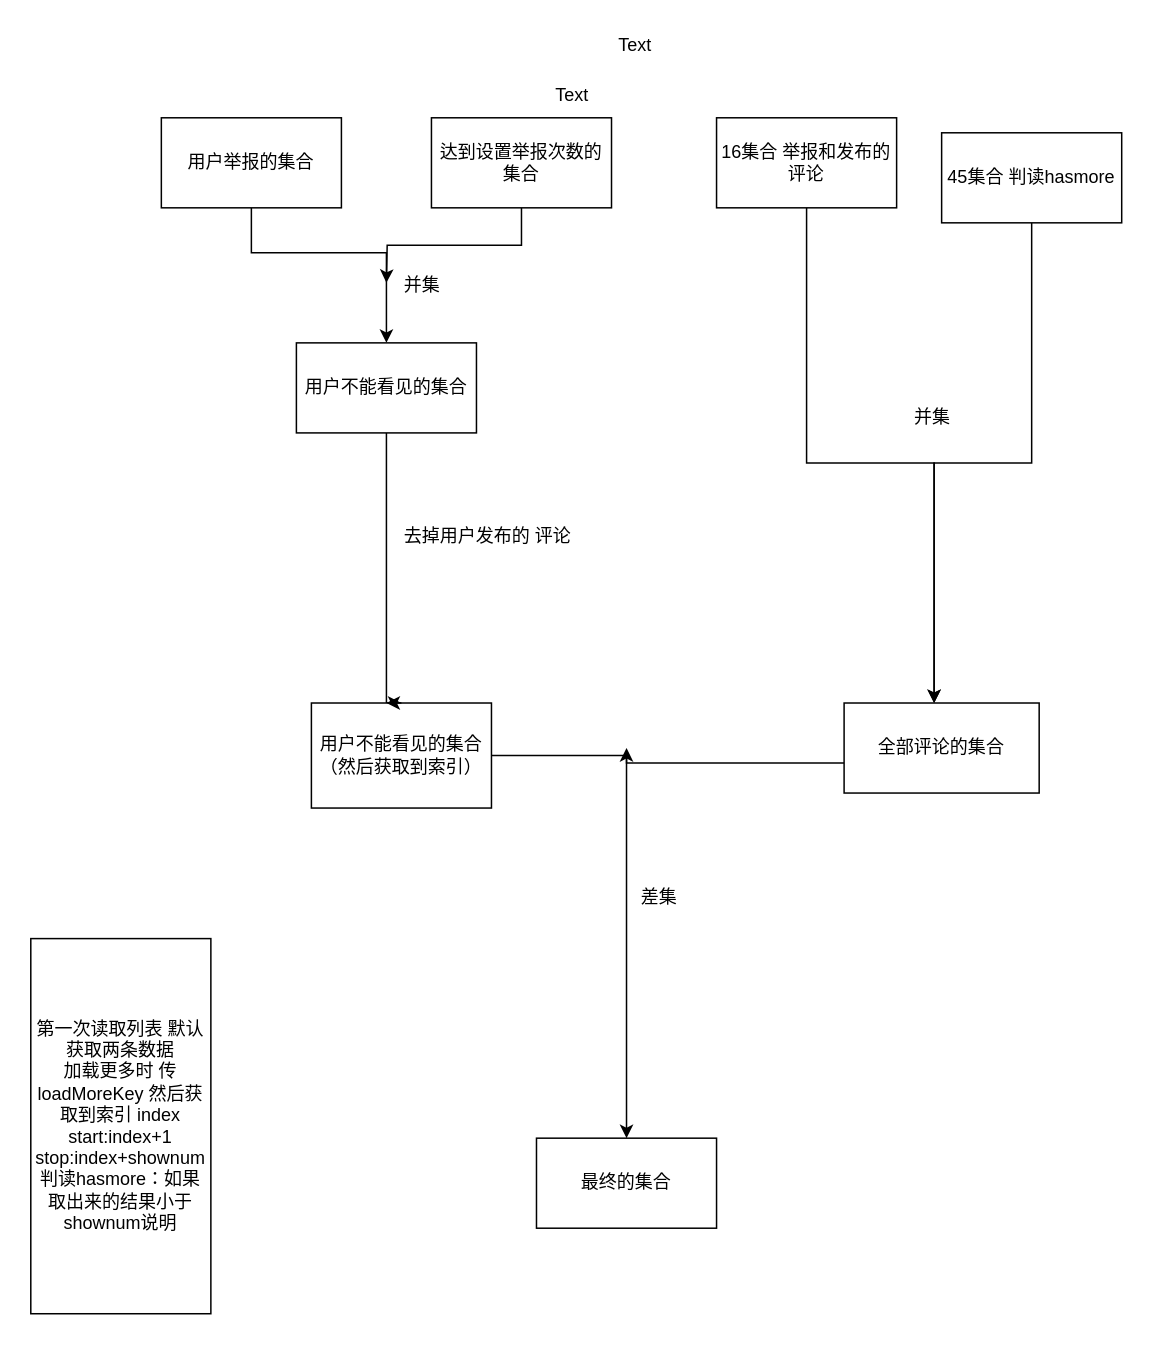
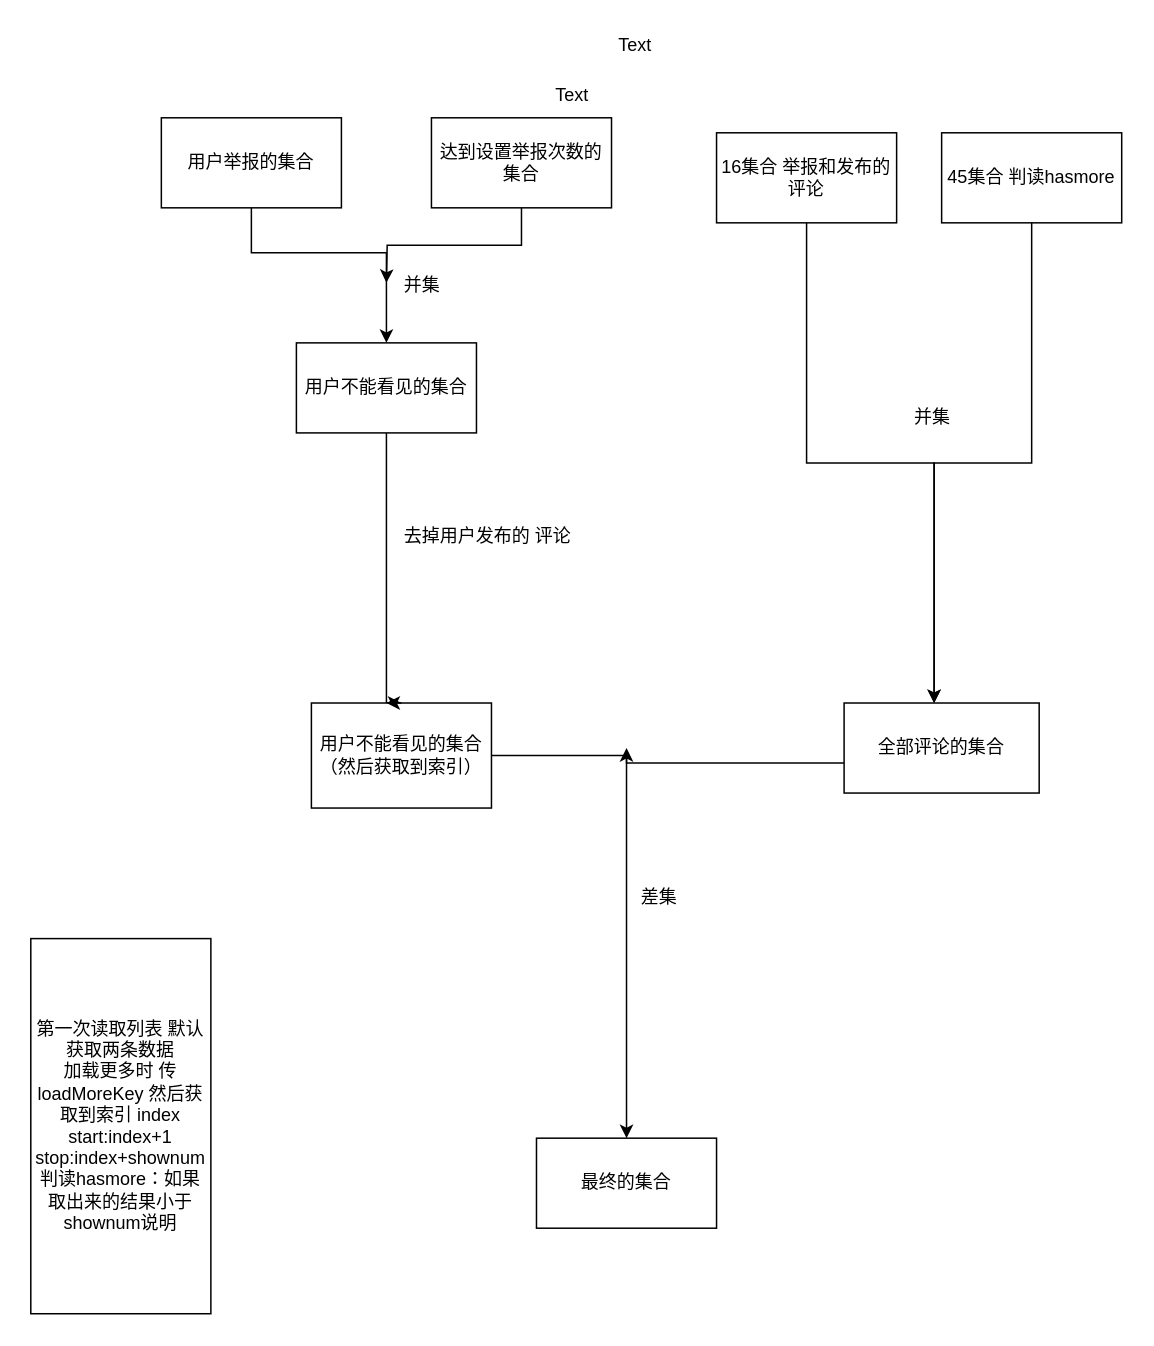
node "16集合 举报和发布的评论": moved (806, 163) -> (806, 178)
